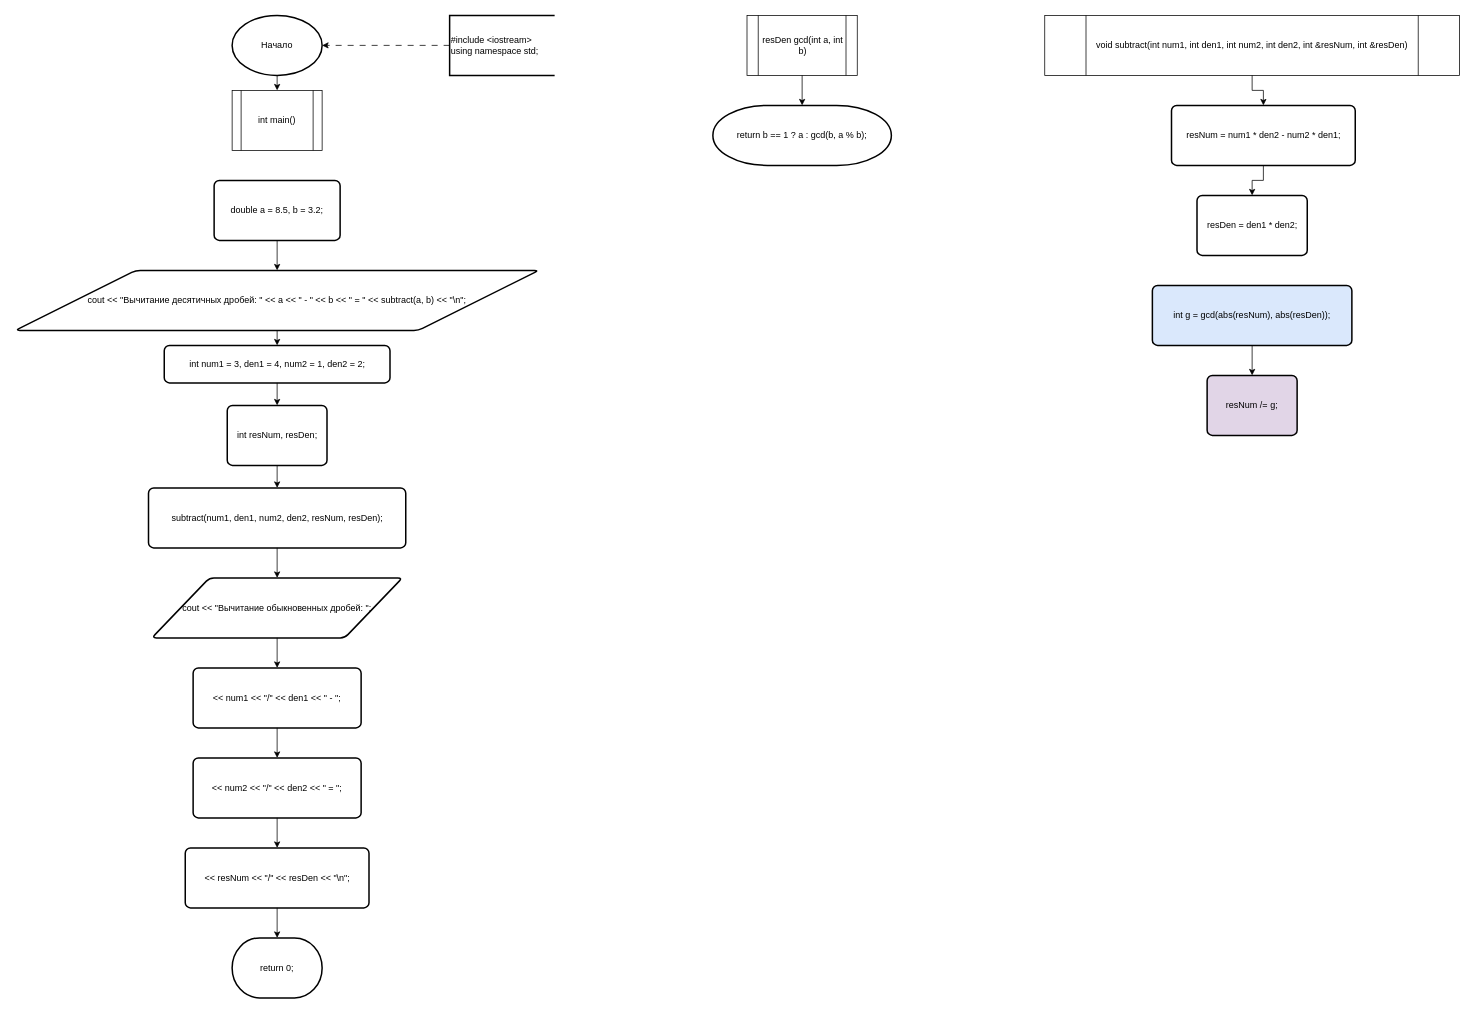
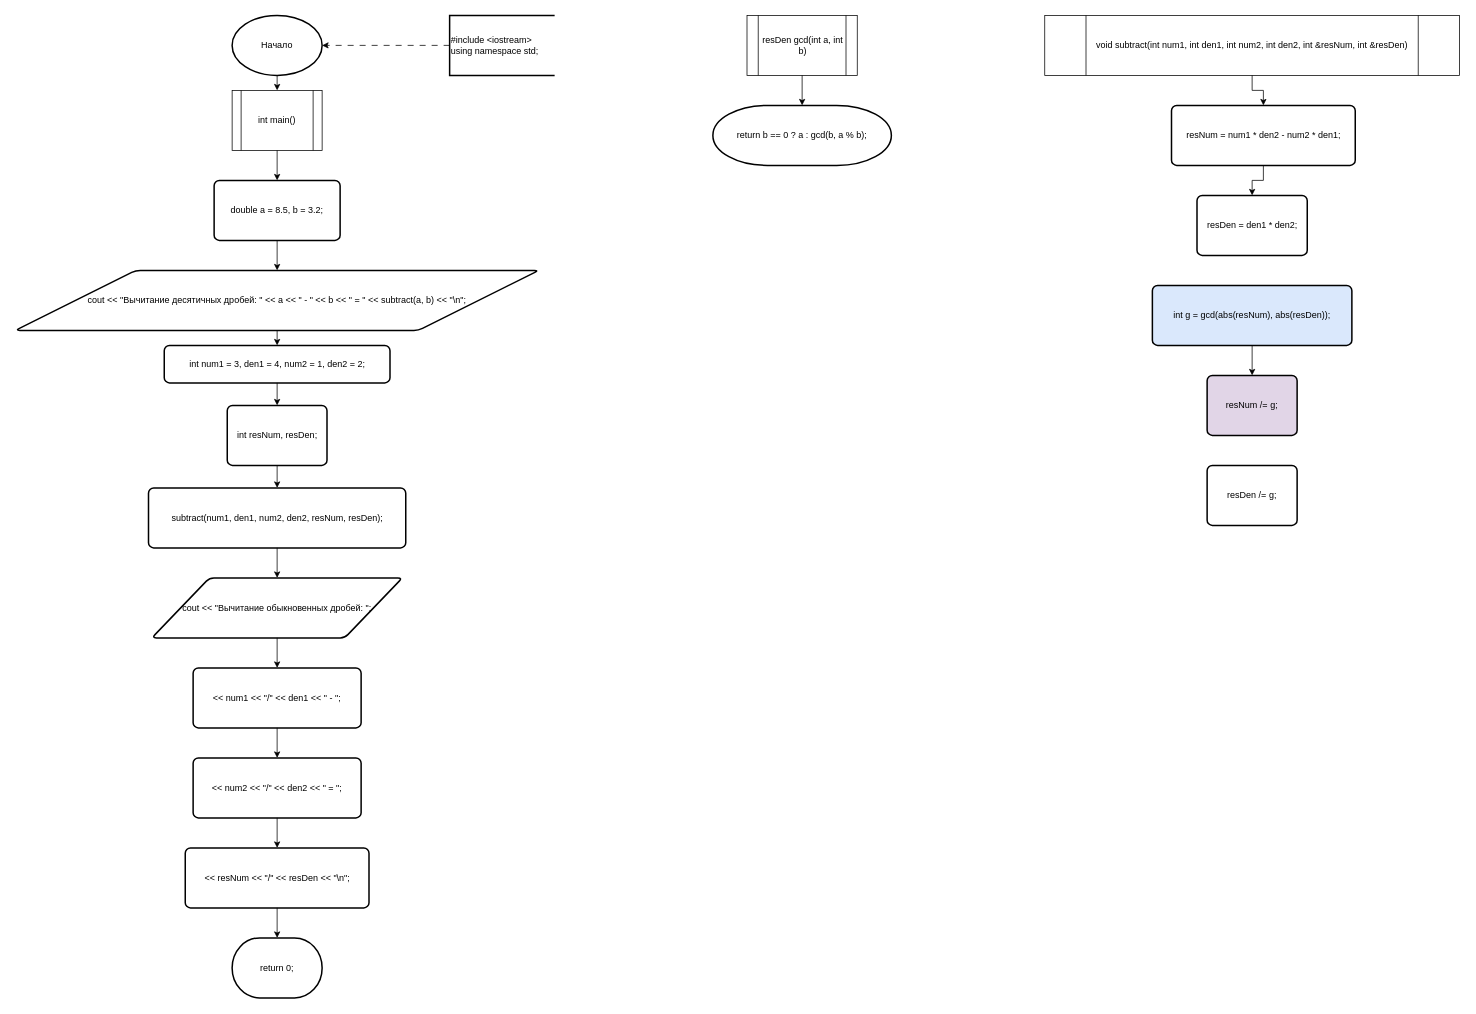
node "return b == 1 ? a : gcd(b, a % b);": label "return b == 1 ? a : gcd(b, a % b);" -> "return b == 0 ? a : gcd(b, a % b);"
edge "int main()" -> "double a = 8.5, b = 3.2;": added
node "resDen /= g;": added
